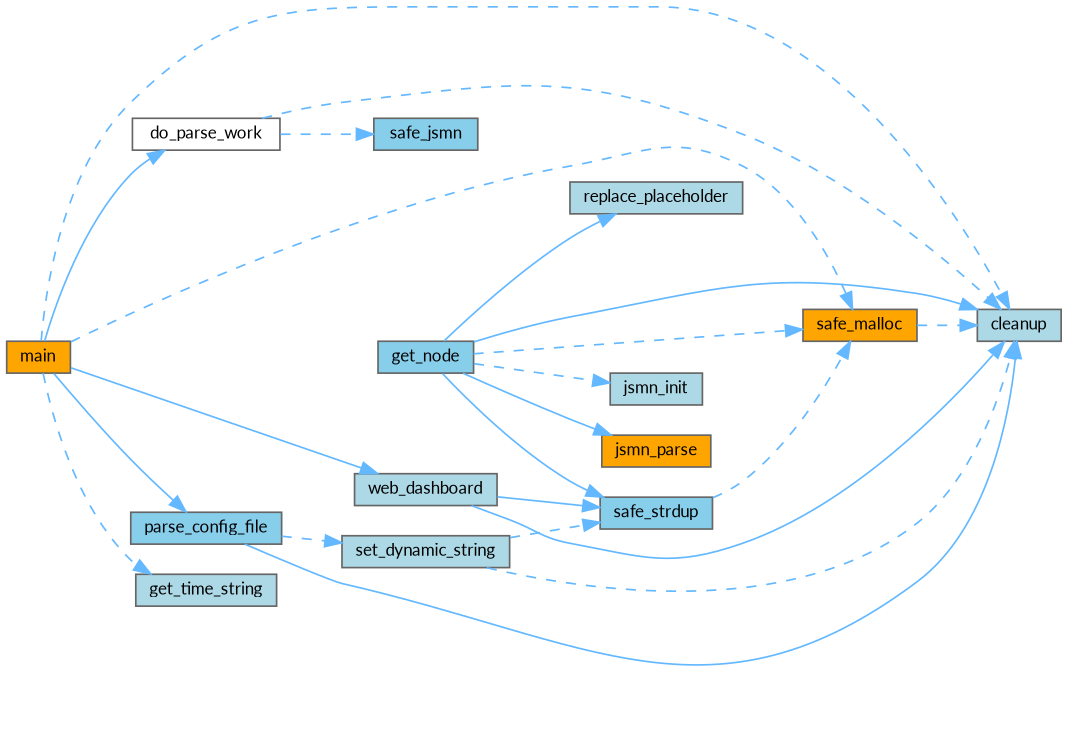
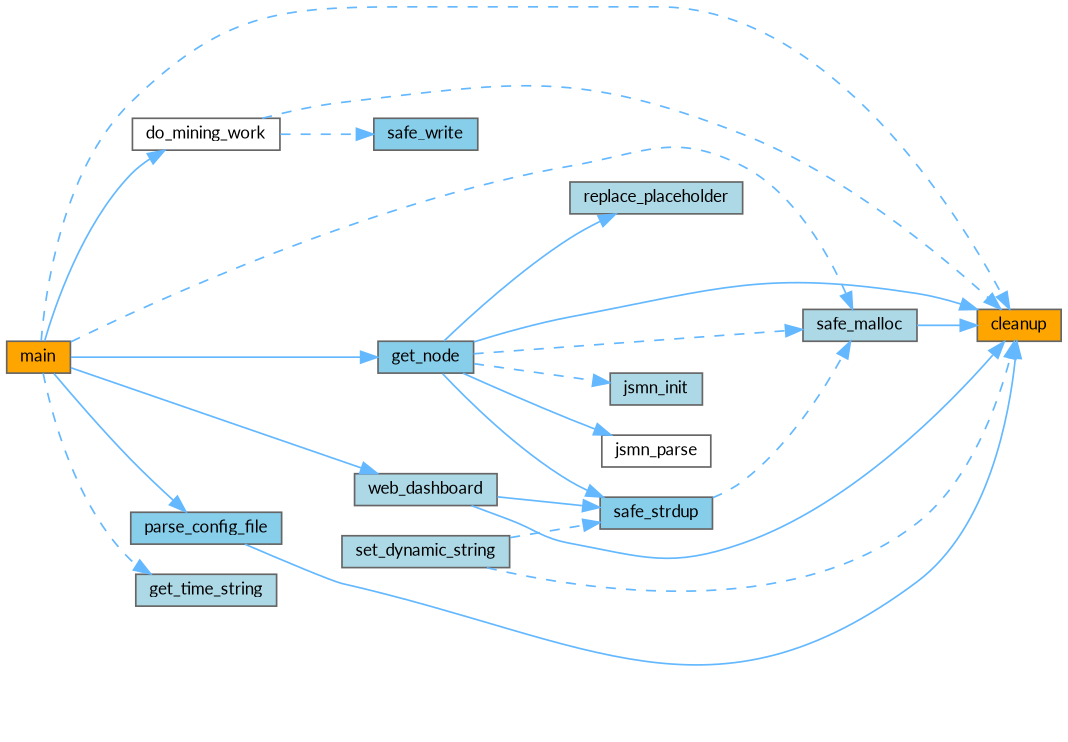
node "do_parse_work": label "do_parse_work" -> "do_mining_work"
node "safe_jsmn": label "safe_jsmn" -> "safe_write"
node "safe_malloc": fillcolor orange -> lightblue
edge "safe_malloc" -> "cleanup": style dashed -> solid
node "cleanup": fillcolor lightblue -> orange
edge "main" -> "get_node": added
node "jsmn_parse": fillcolor orange -> white
edge "parse_config_file" -> "set_dynamic_string": removed
